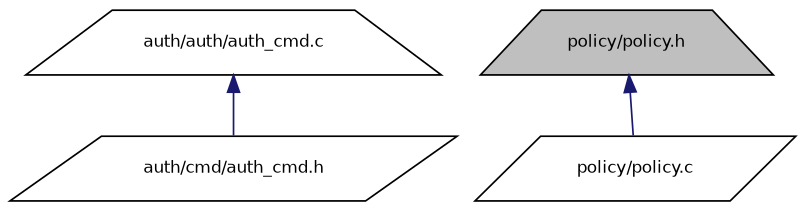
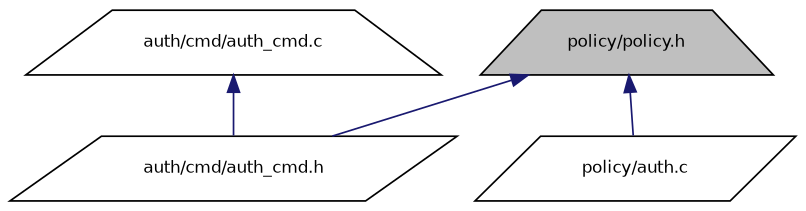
node "auth/auth/auth_cmd.c": label "auth/auth/auth_cmd.c" -> "auth/cmd/auth_cmd.c"
edge "auth/cmd/auth_cmd.h" -> "policy/policy.h": added
node "policy/policy.c": label "policy/policy.c" -> "policy/auth.c"
